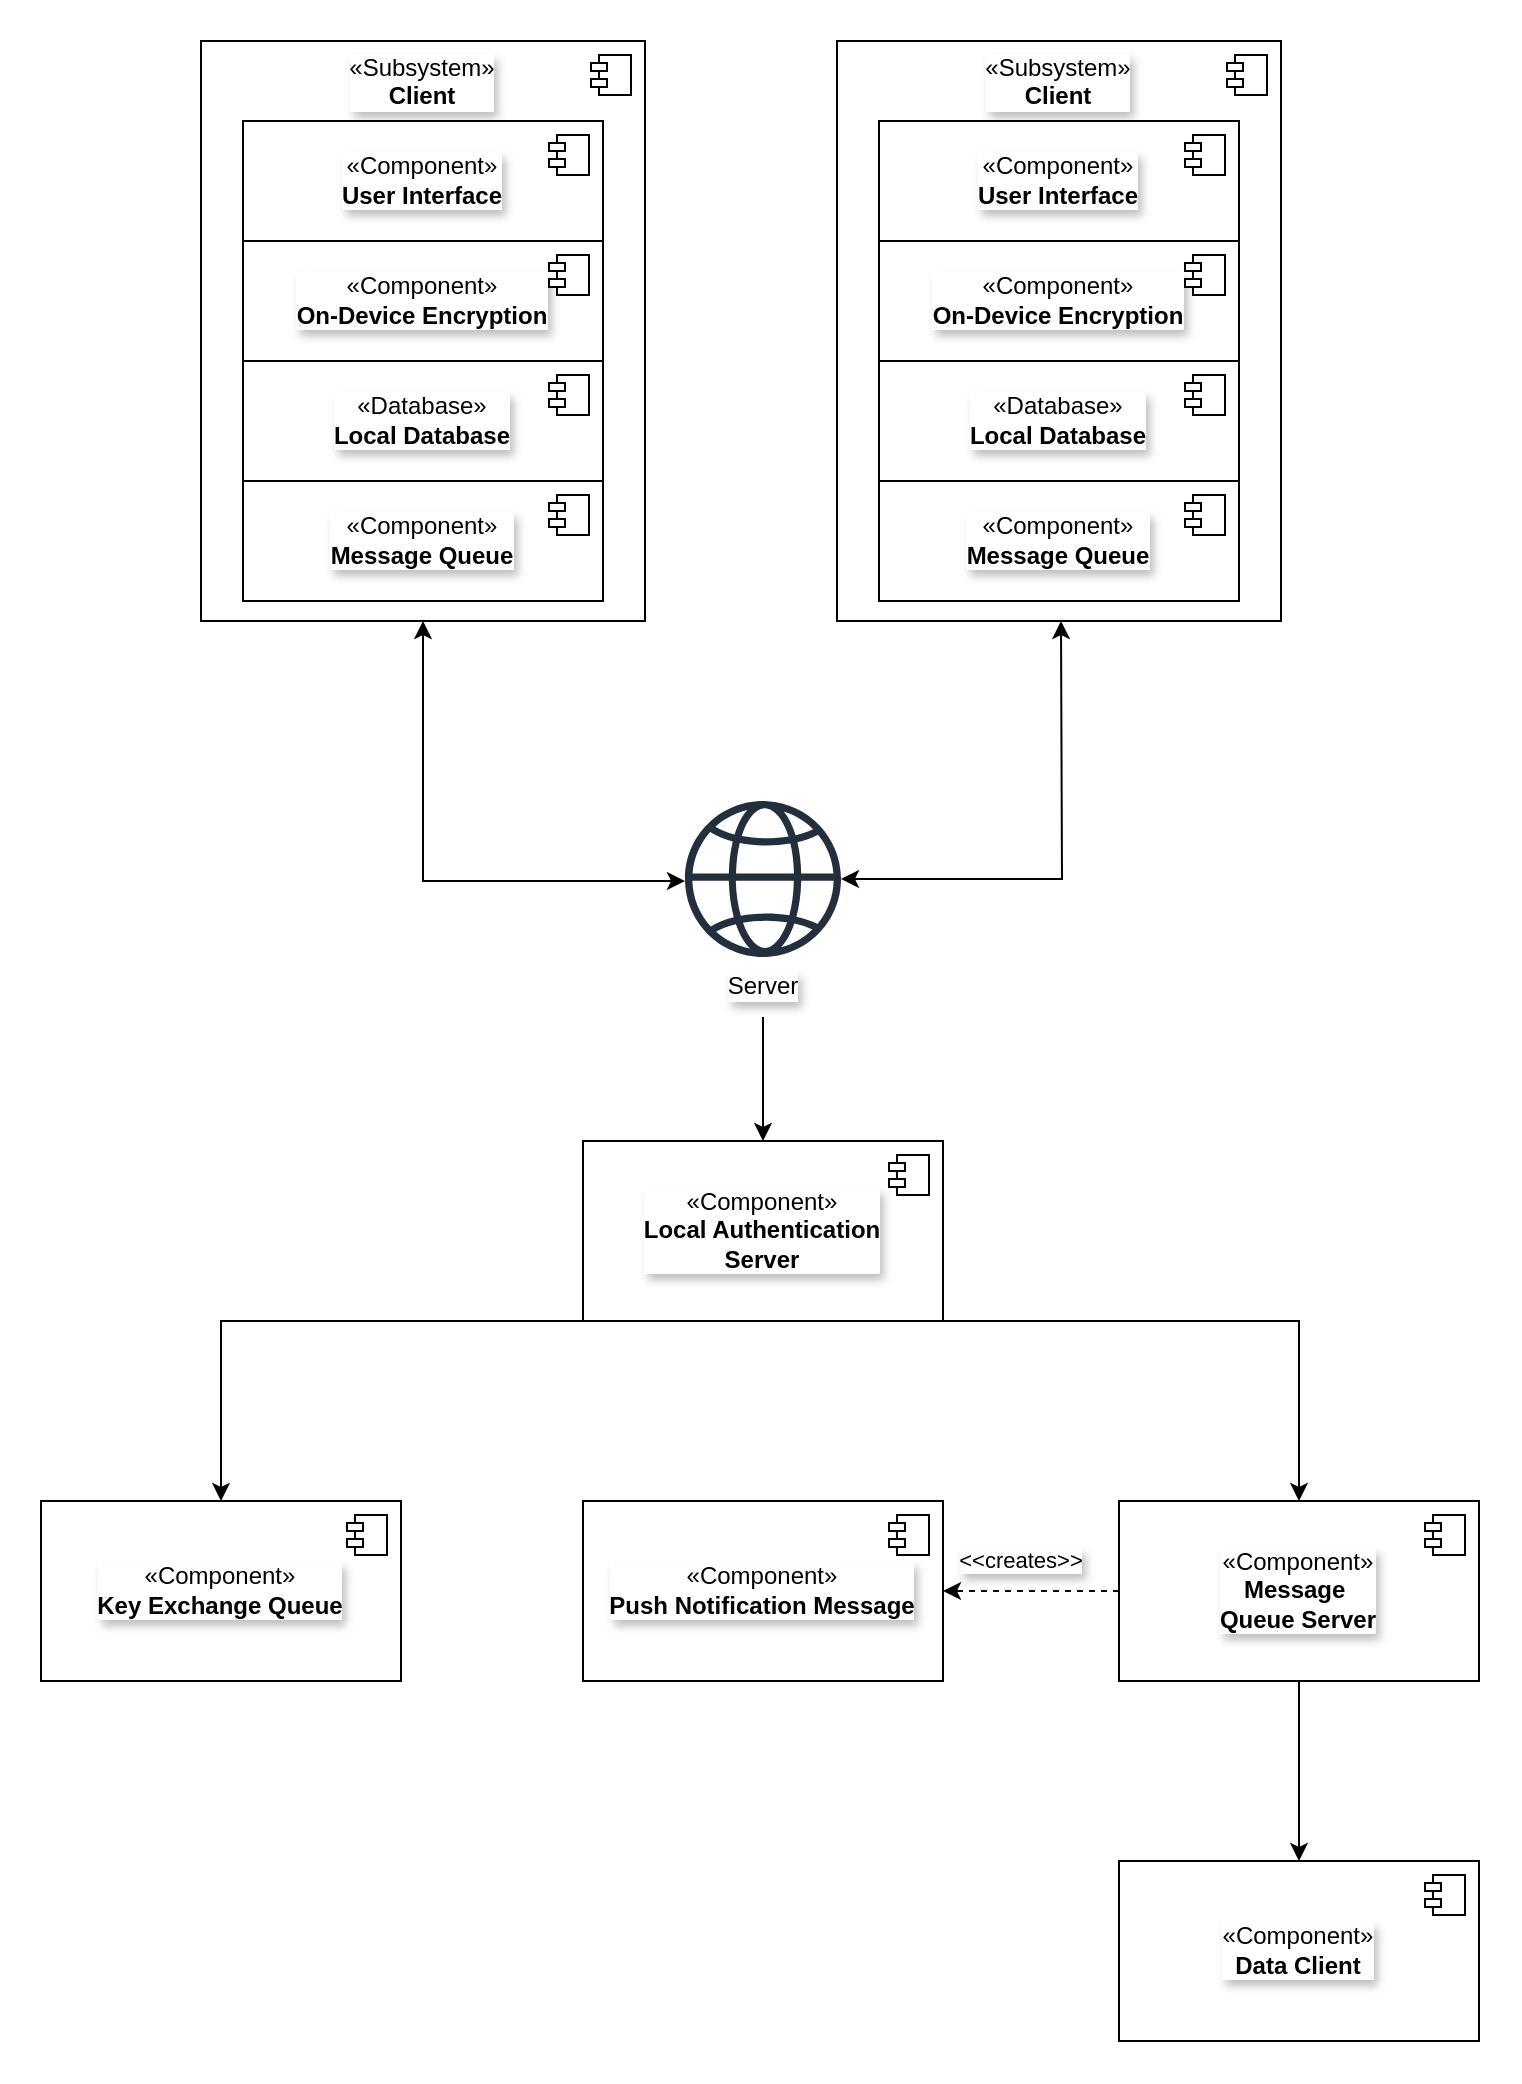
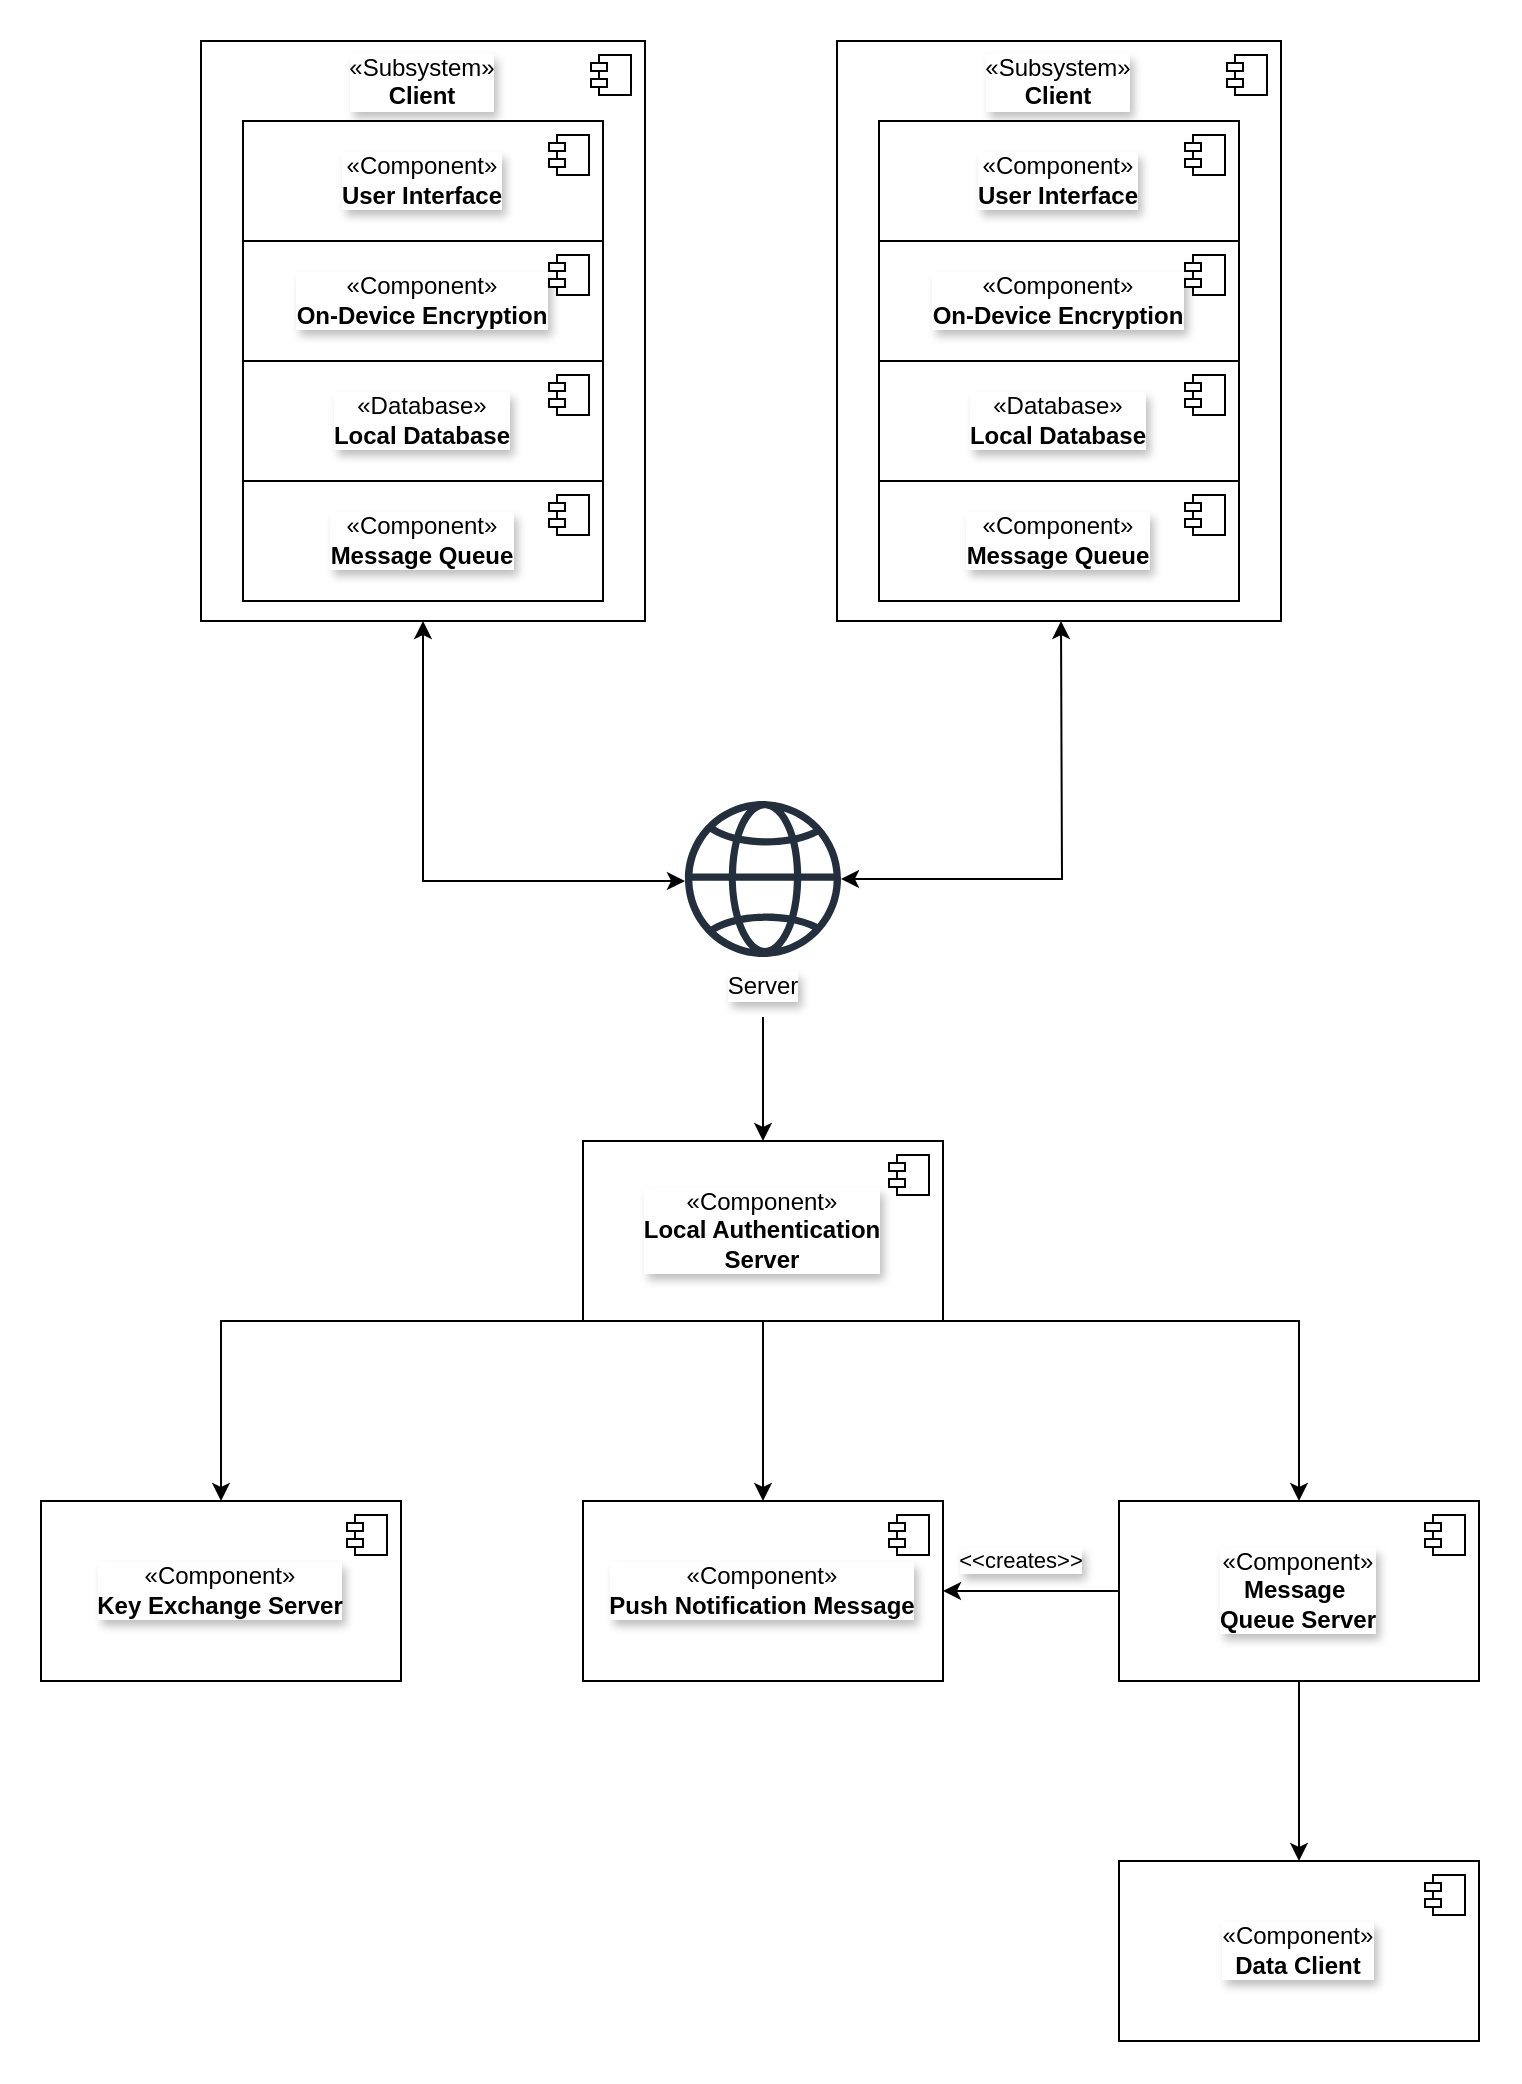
edge "«Component» Local Authentication Server" -> "«Component» Push Notification Message": added
node "«Component» Key Exchange Queue": label "«Component» Key Exchange Queue" -> "«Component» Key Exchange Server"
edge "«Component» Message Queue Server" -> "«Component» Push Notification Message": style dashed -> solid
